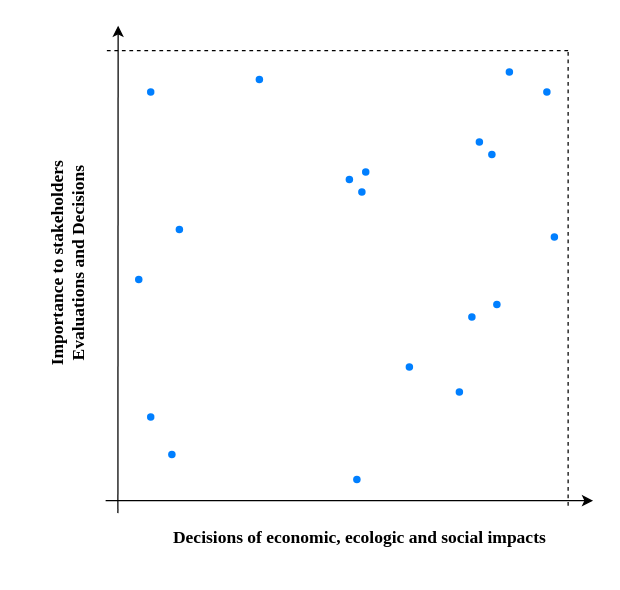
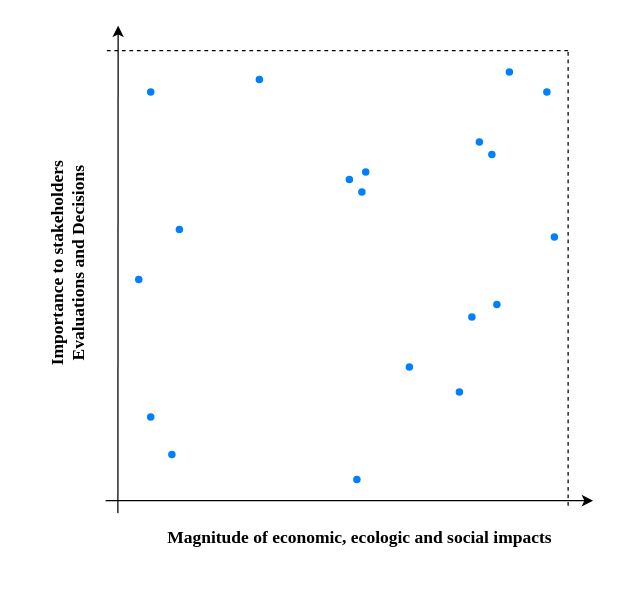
node "Decisions of economic, ecologic and social impacts": label "Decisions of economic, ecologic and social impacts" -> "Magnitude of economic, ecologic and social impacts"
